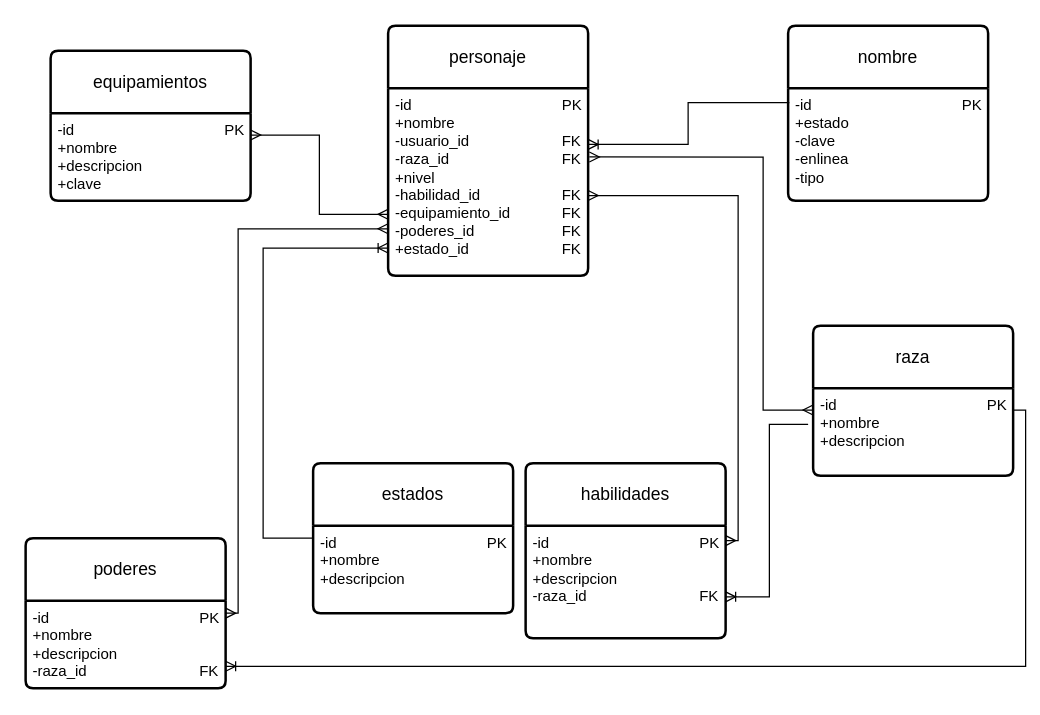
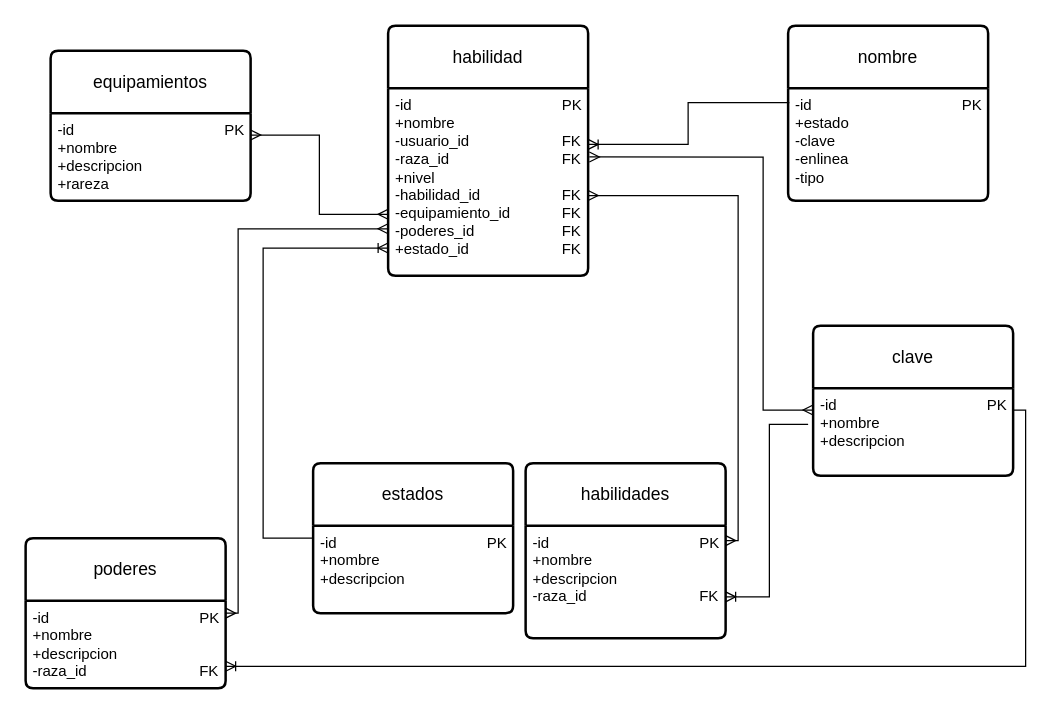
node "personaje": label "personaje" -> "habilidad"
node "-id PK +nombre +descripcion +clave": label "-id PK +nombre +descripcion +clave" -> "-id PK +nombre +descripcion +rareza"
node "raza": label "raza" -> "clave"
